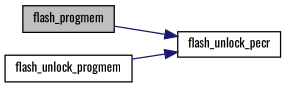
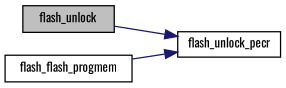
node "flash_progmem": label "flash_progmem" -> "flash_unlock"
node "flash_unlock_progmem": label "flash_unlock_progmem" -> "flash_flash_progmem"
